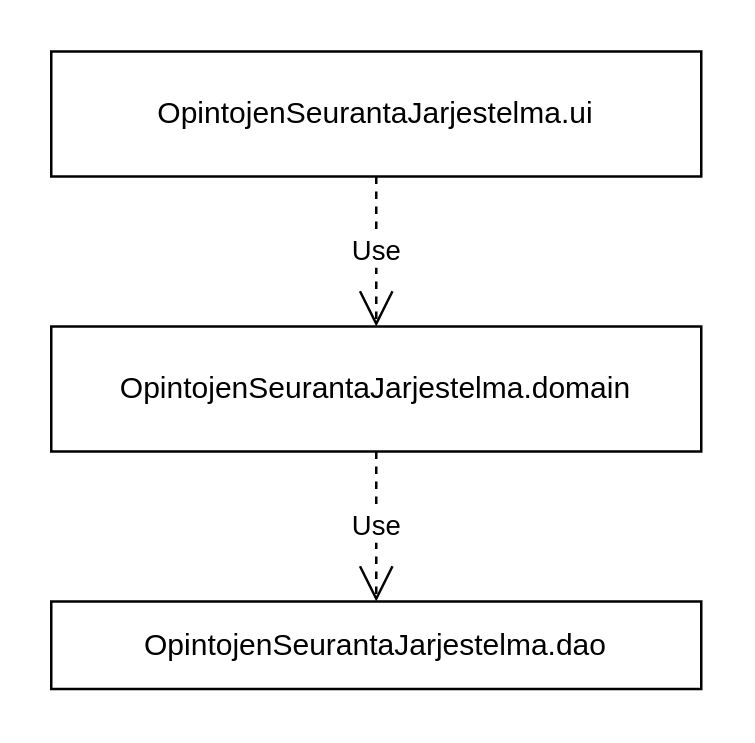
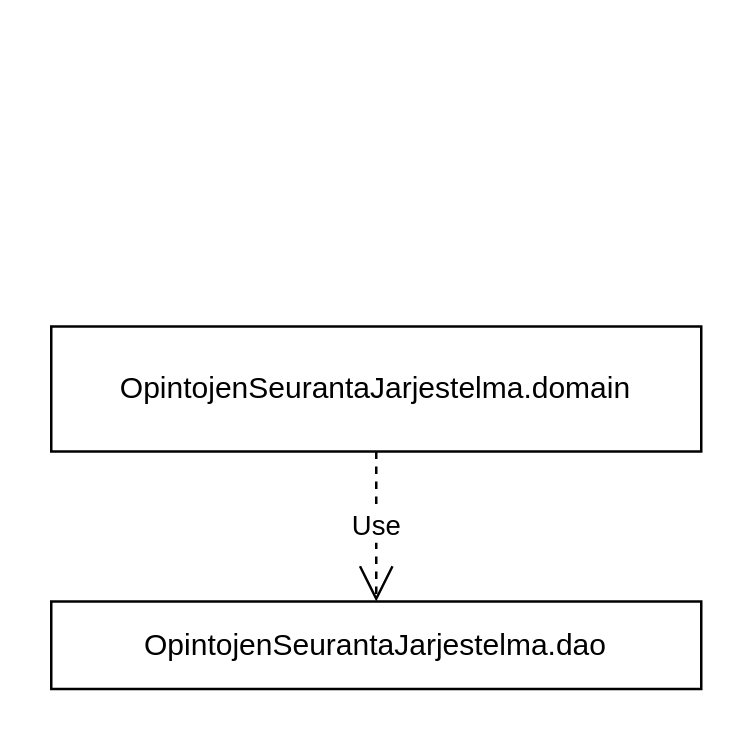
node "OpintojenSeurantaJarjestelma.ui": removed
edge "OpintojenSeurantaJarjestelma.ui" -> "OpintojenSeurantaJarjestelma.domain": removed, label "Use"
